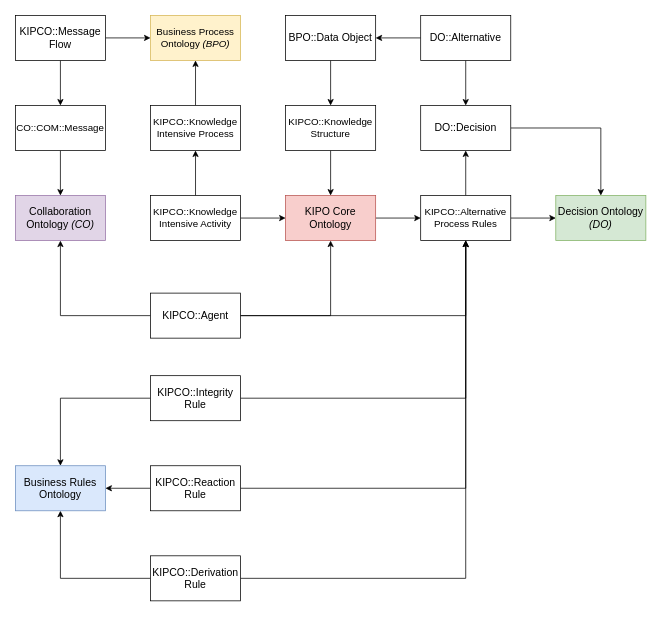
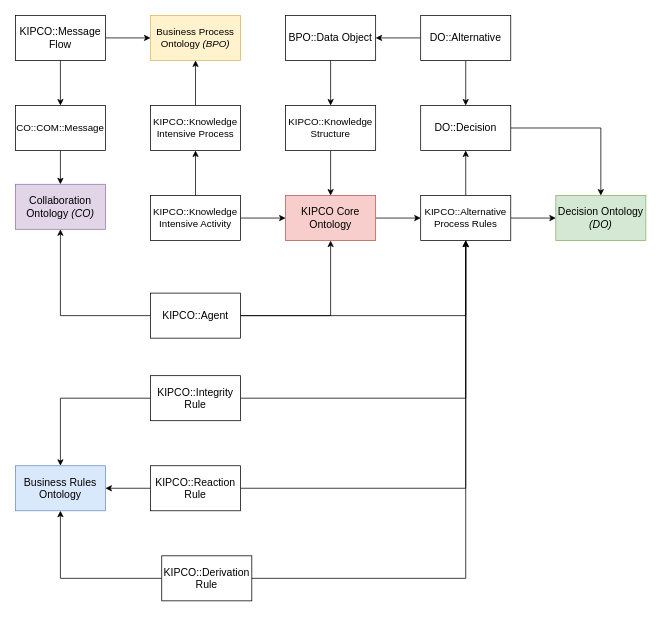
node "Collaboration Ontology (CO)": moved (60, 218) -> (60, 207)
node "KIPO Core Ontology": label "KIPO Core Ontology" -> "KIPCO Core Ontology"
node "KIPCO::Derivation Rule": moved (195, 578) -> (207, 578)
